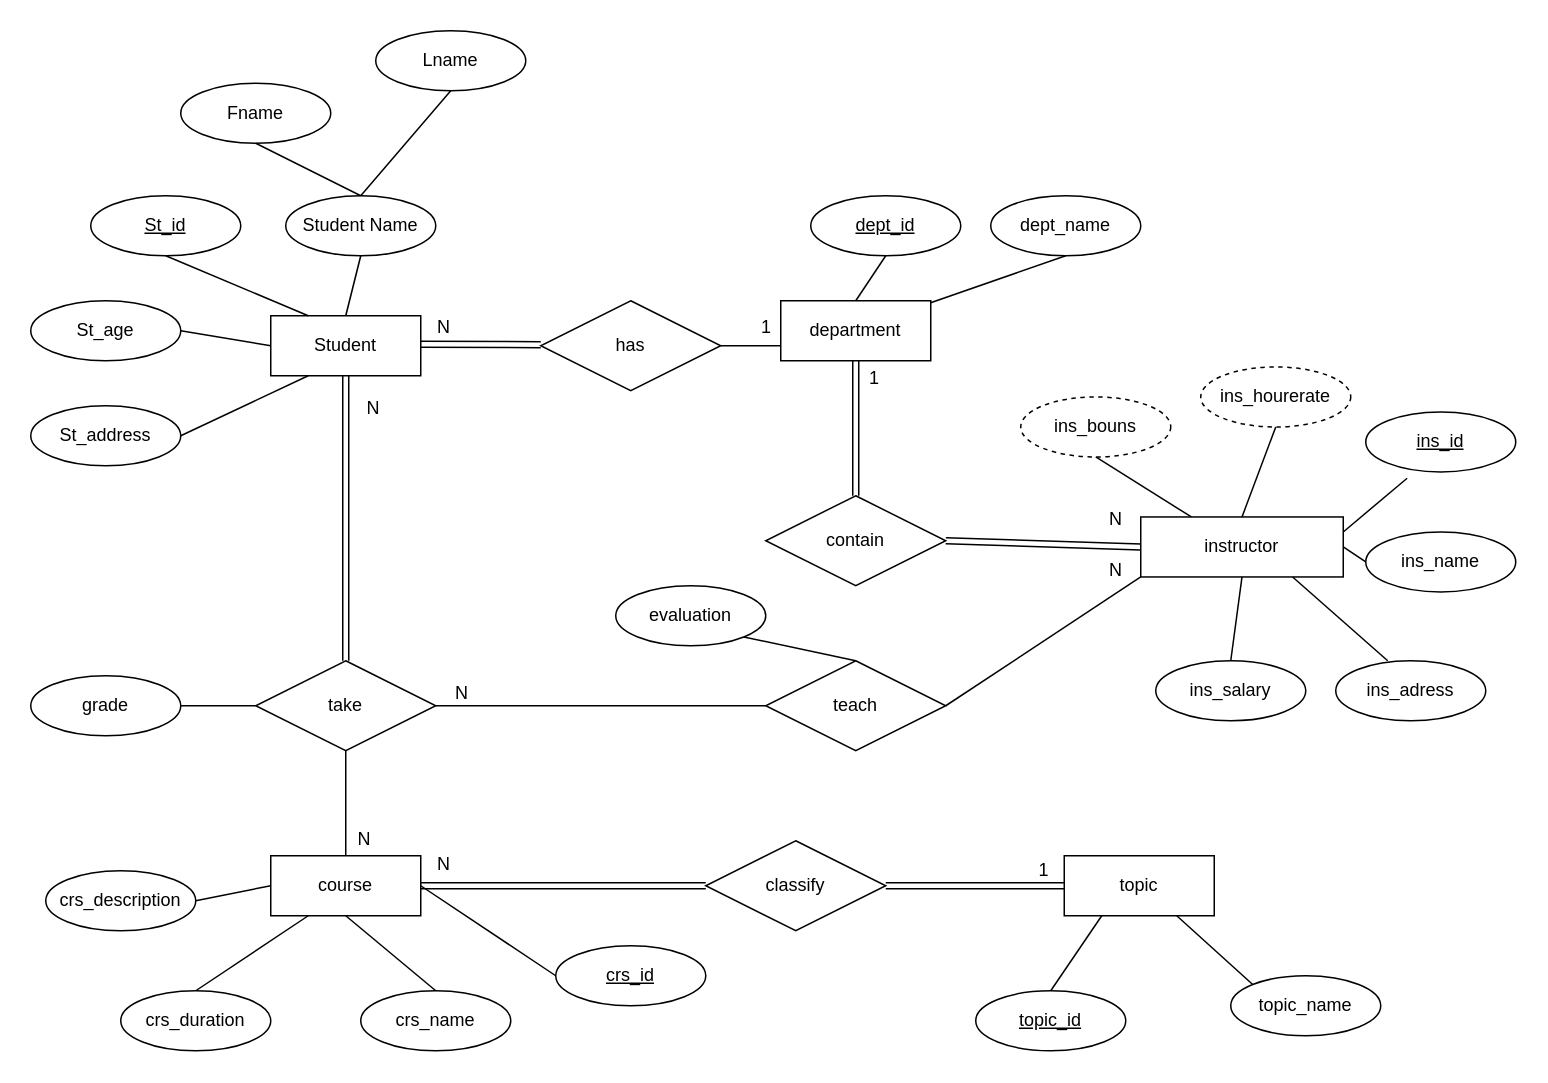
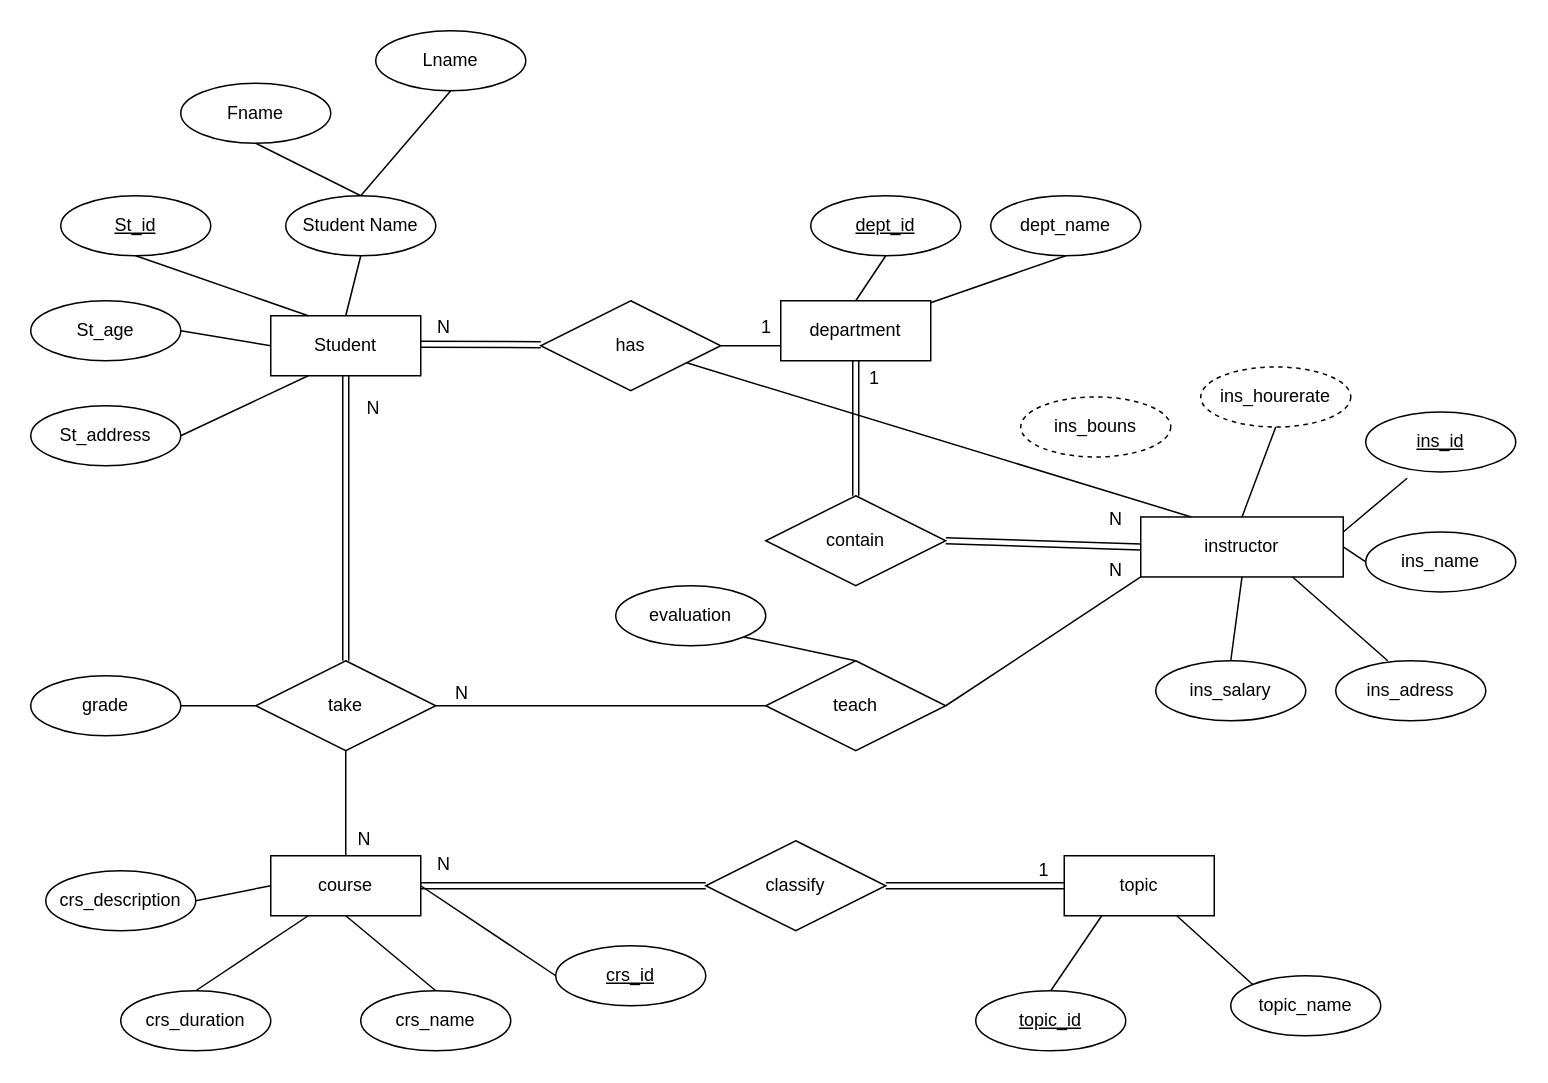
node "St_id": moved (166, 226) -> (136, 226)
edge "ins_bouns" -- "instructor": now "has" -- "instructor"
